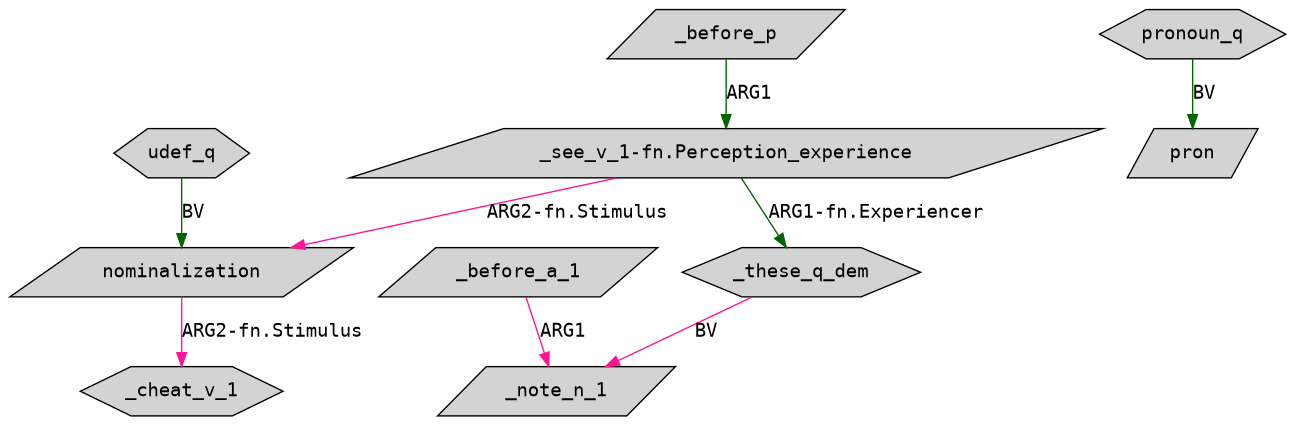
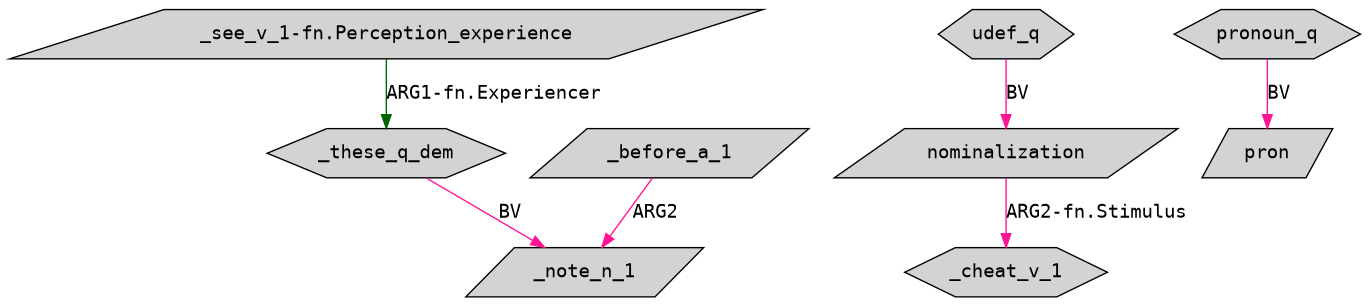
node "_before_p": removed
edge "pronoun_q" -> "pron": color darkgreen -> deeppink
edge "udef_q" -> "nominalization": color darkgreen -> deeppink
edge "_see_v_1-fn.Perception_experience" -> "nominalization": removed, label "ARG2-fn.Stimulus"
edge "_before_a_1" -> "_note_n_1": label "ARG1" -> "ARG2"
